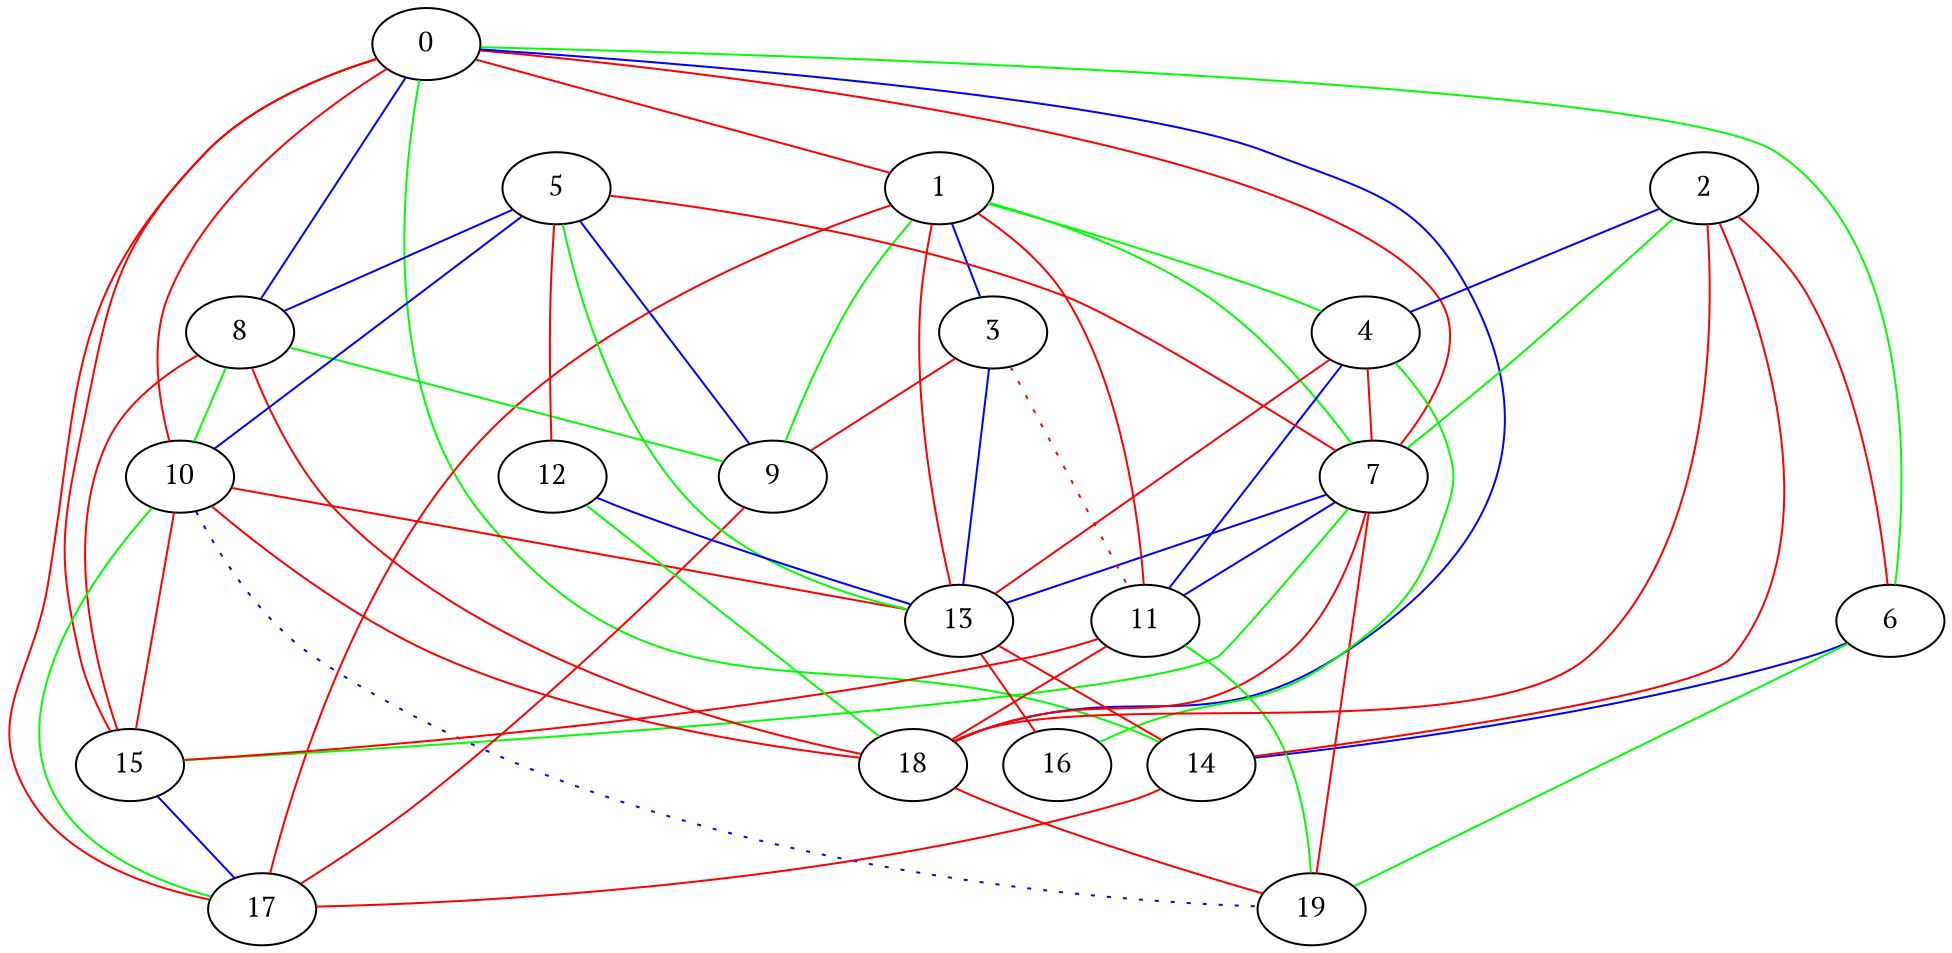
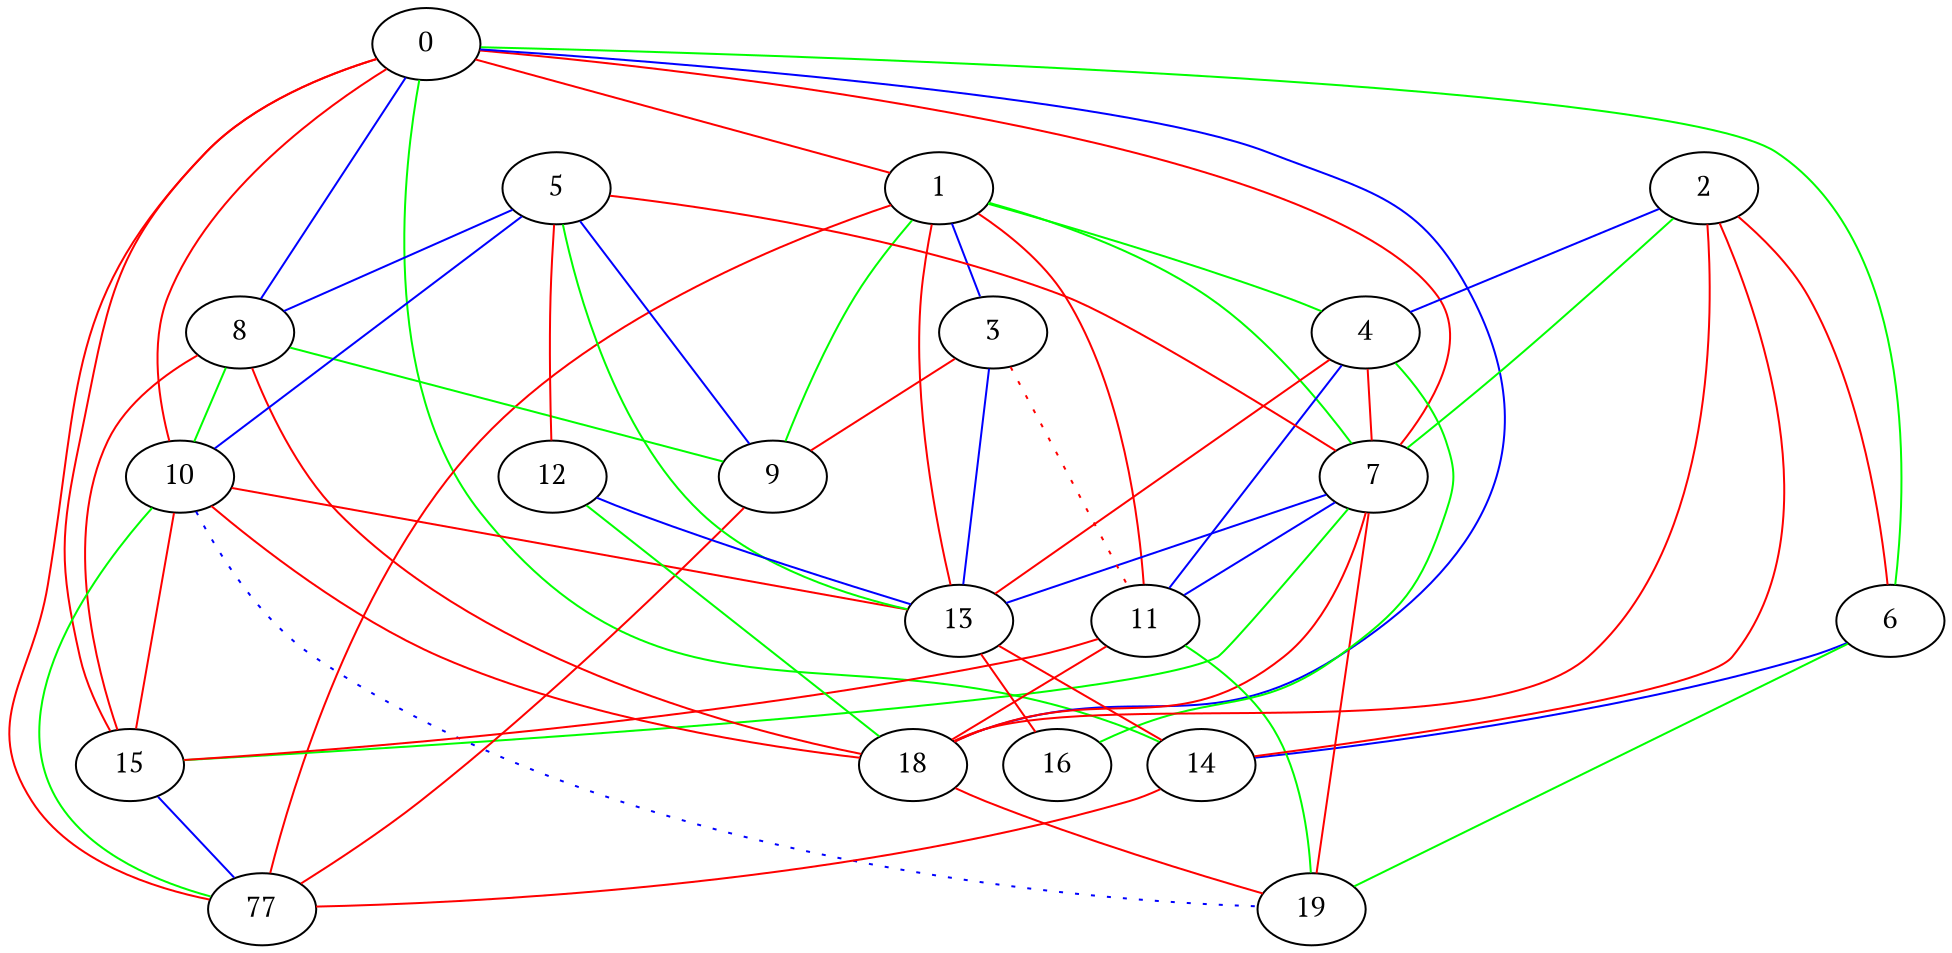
node "17": label "17" -> "77"
